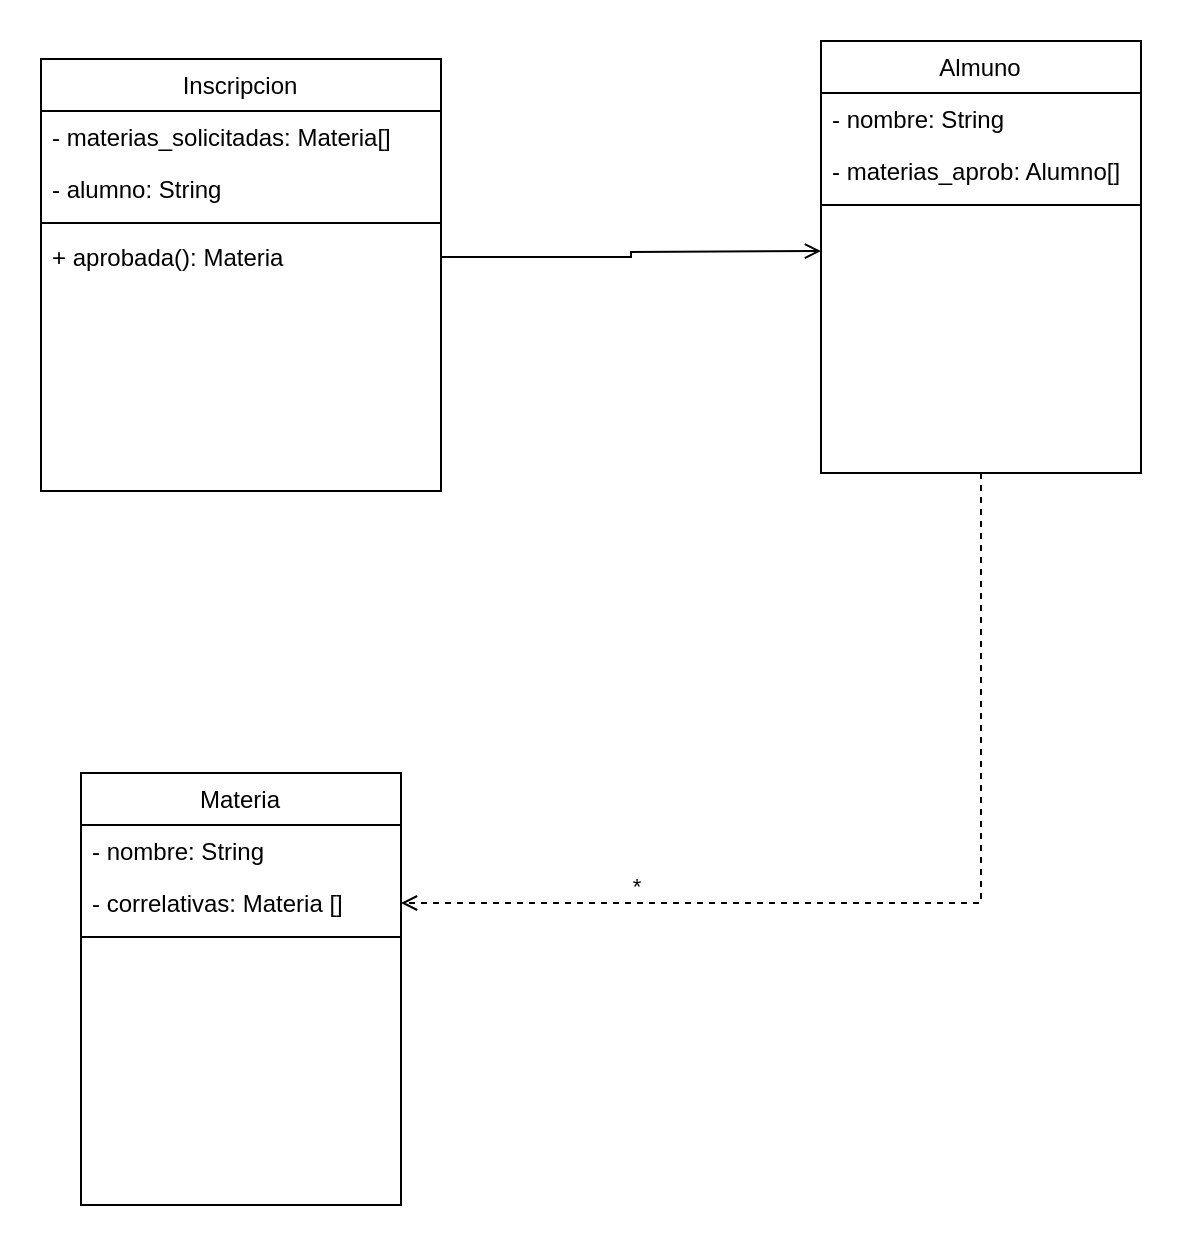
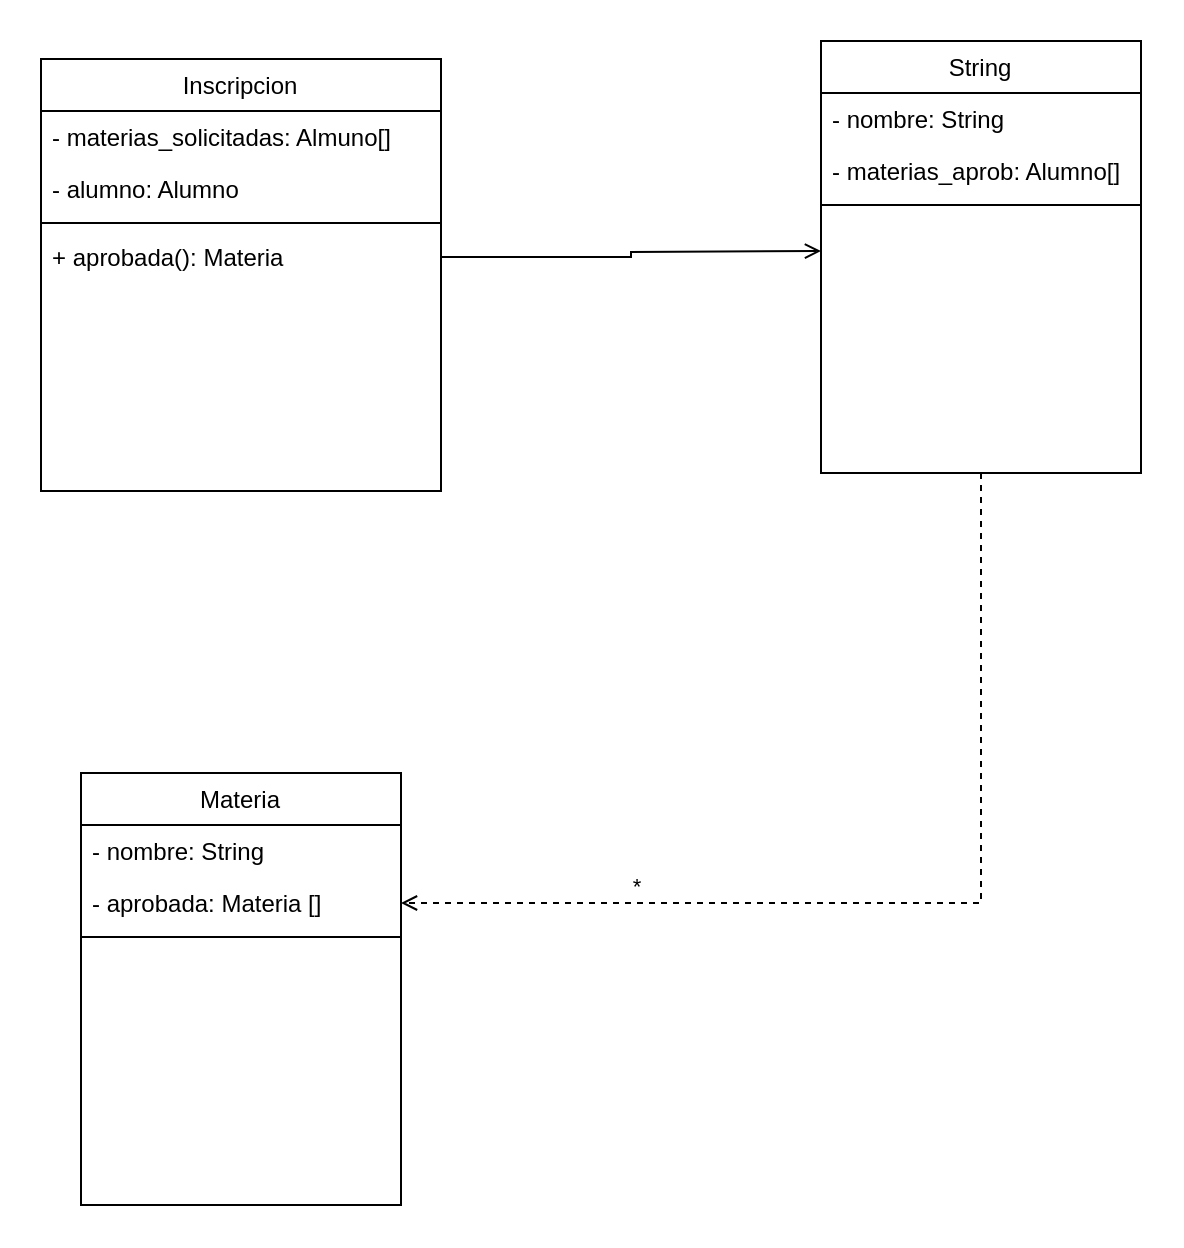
node "Almuno": label "Almuno" -> "String"
node "- materias_solicitadas: Materia[]": label "- materias_solicitadas: Materia[]" -> "- materias_solicitadas: Almuno[]"
node "- alumno: String": label "- alumno: String" -> "- alumno: Alumno"
node "- correlativas: Materia []": label "- correlativas: Materia []" -> "- aprobada: Materia []"
